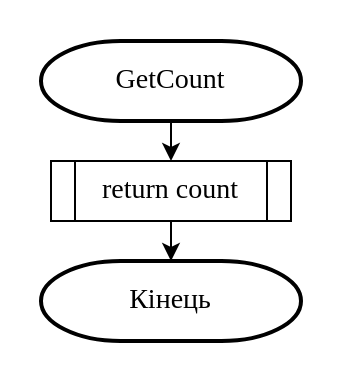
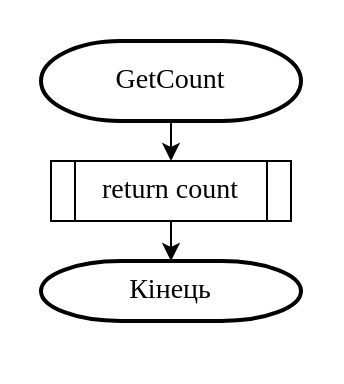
node "Кінець": size 260x80 -> 260x60
